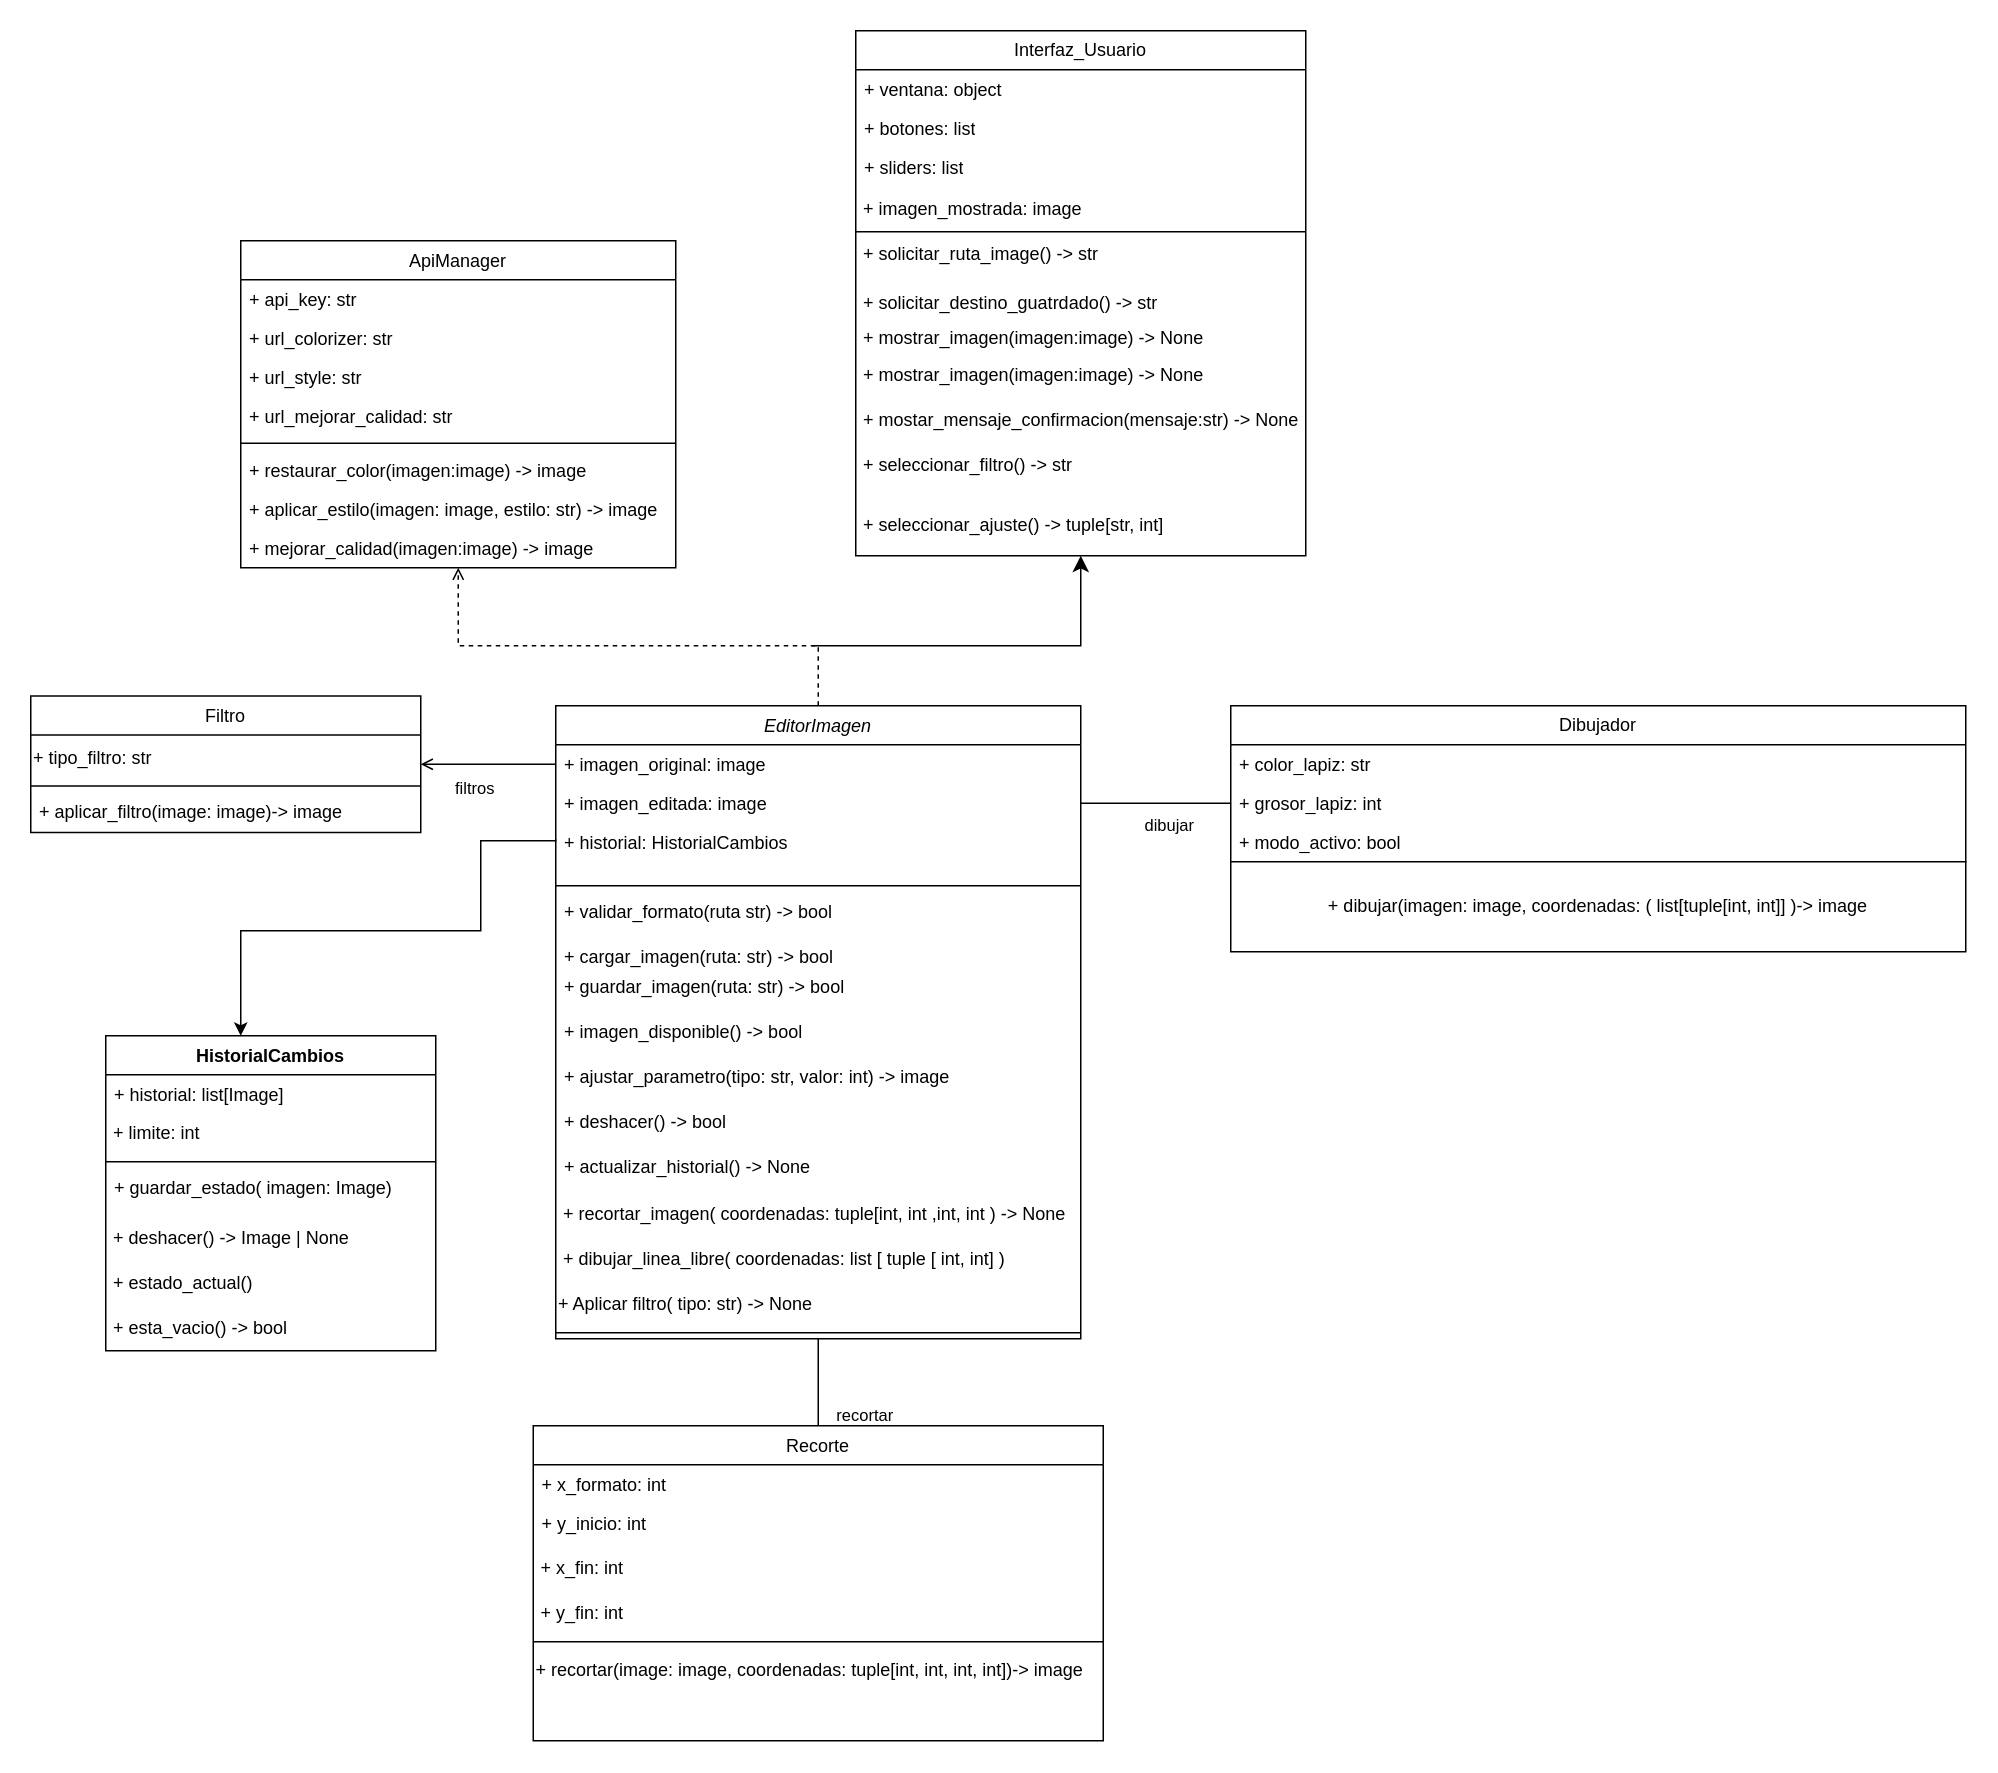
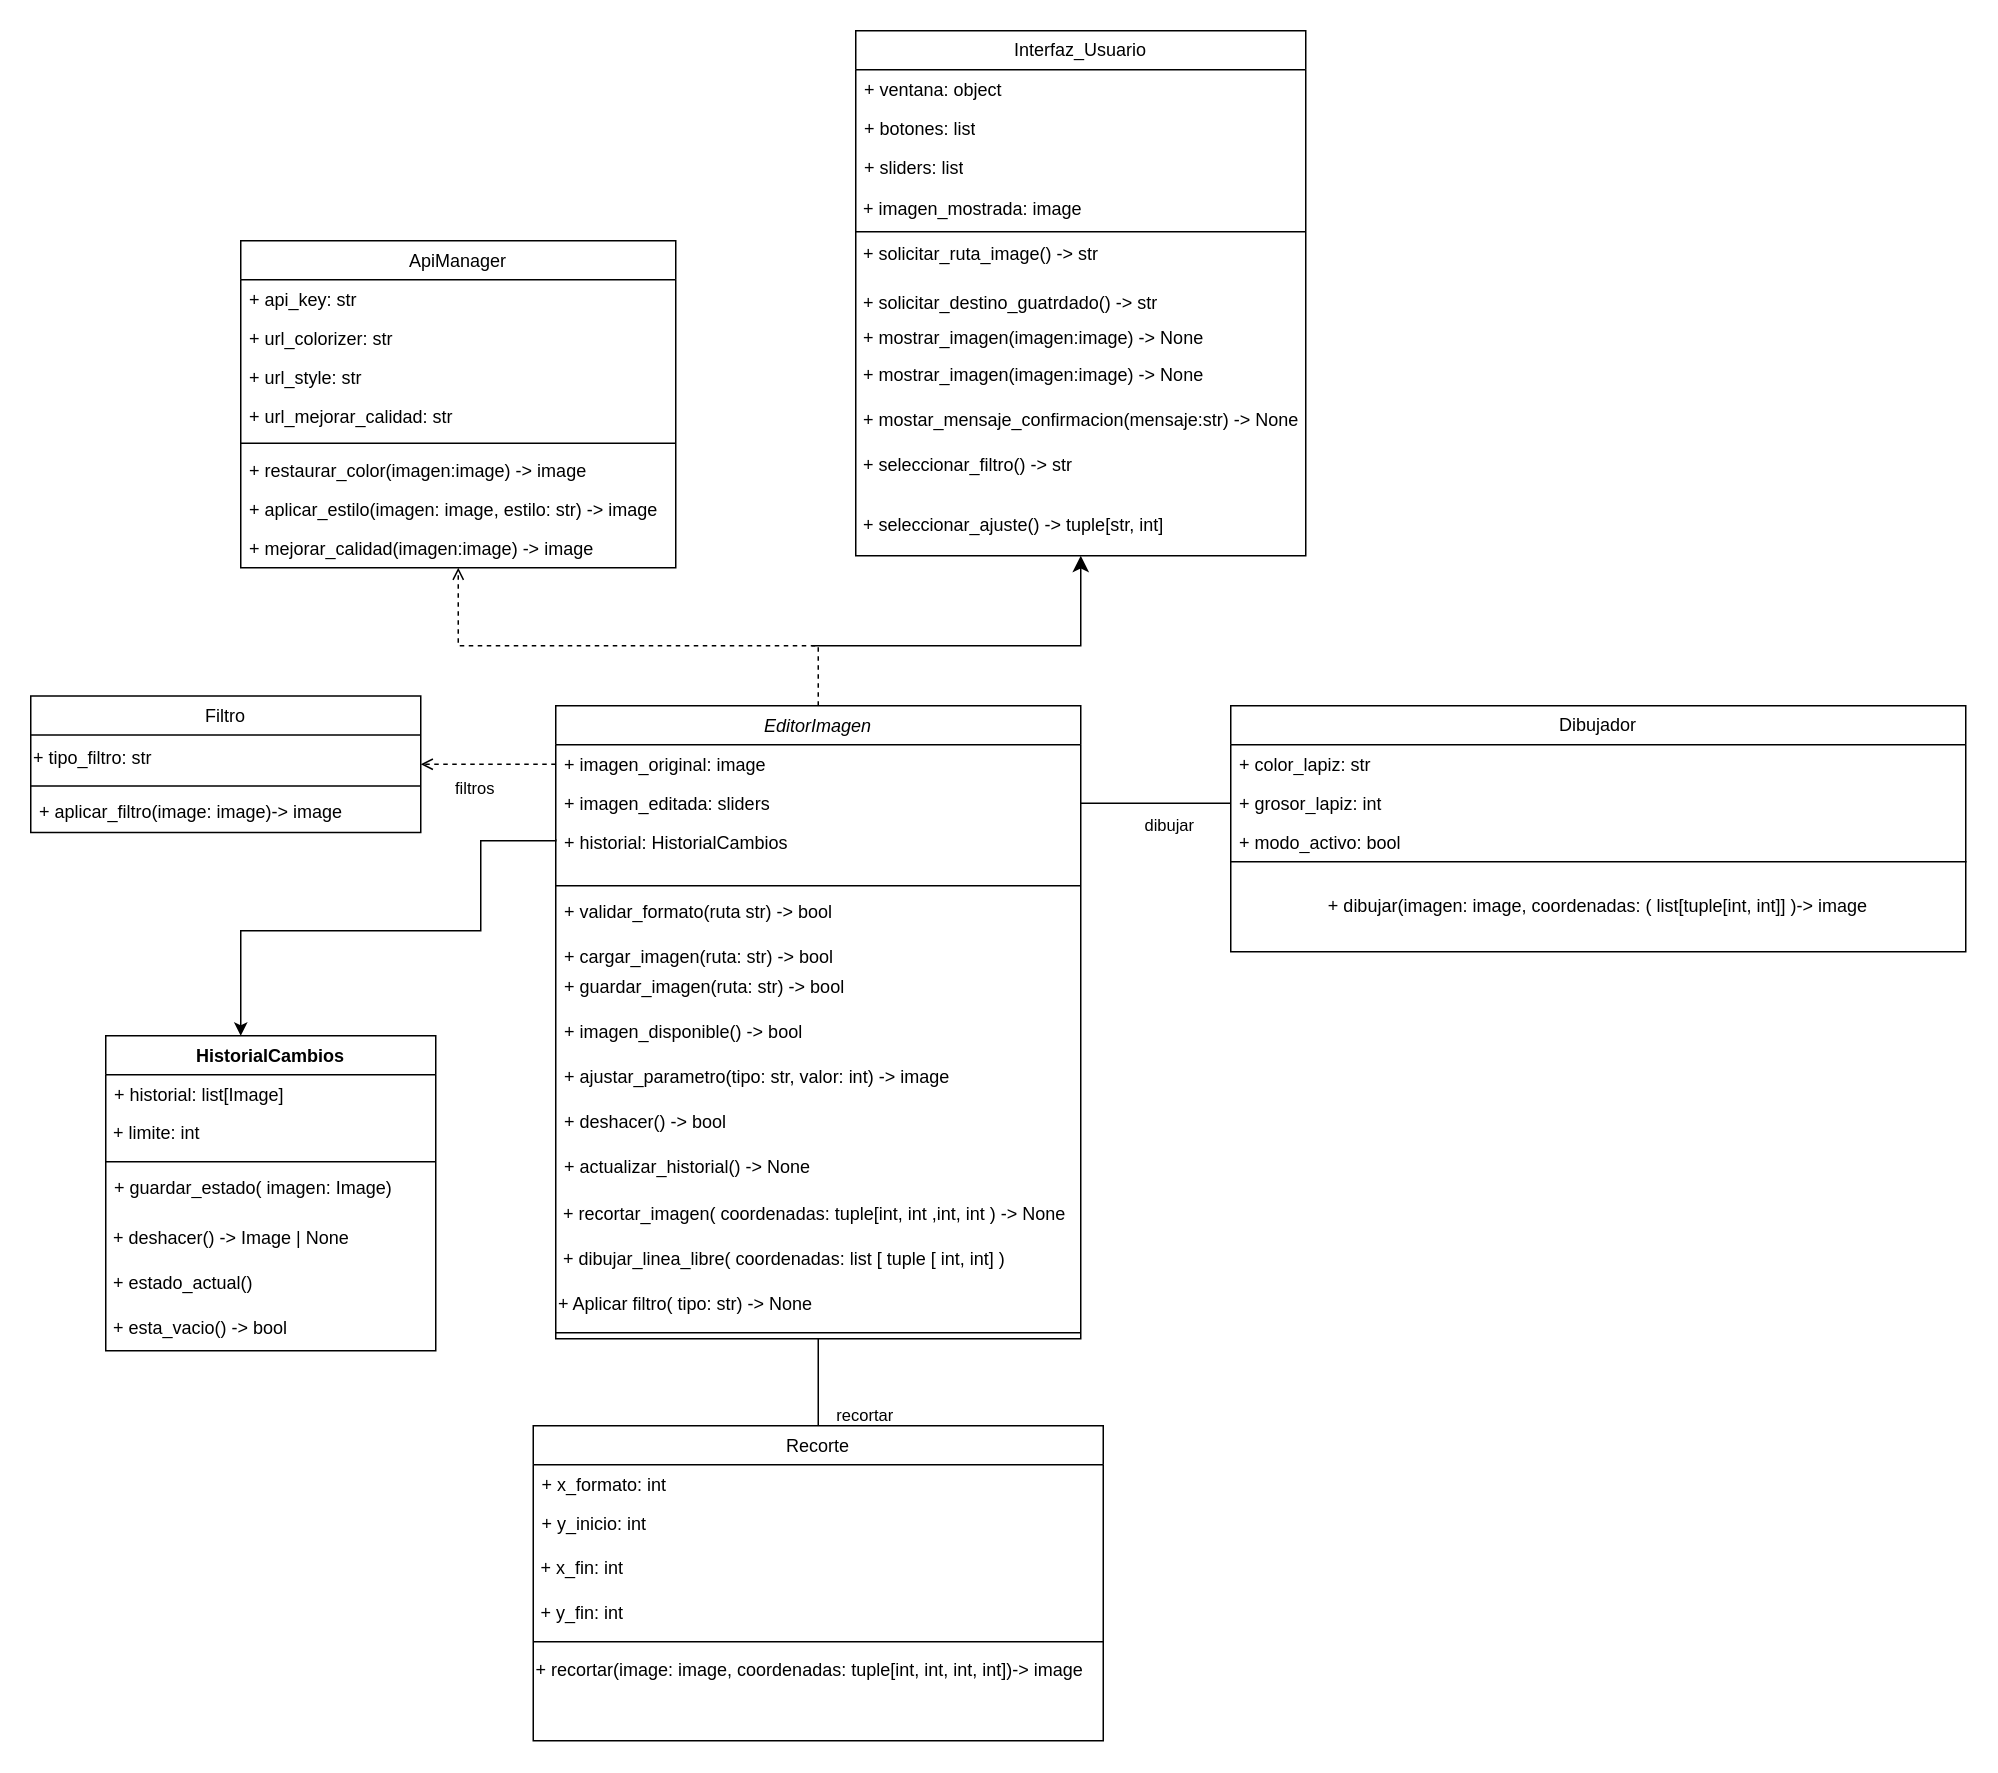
edge "+ imagen_original: image" -> "Filtro": style solid -> dashed
node "+ imagen_editada: image": label "+ imagen_editada: image" -> "+ imagen_editada: sliders"
